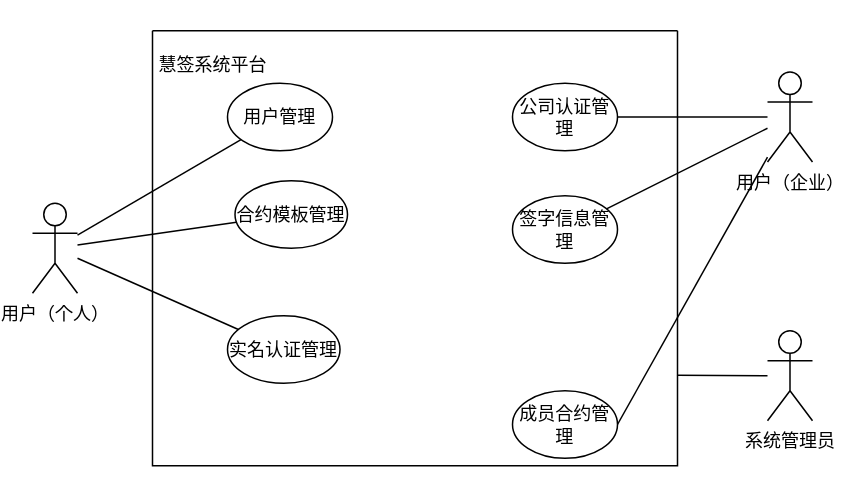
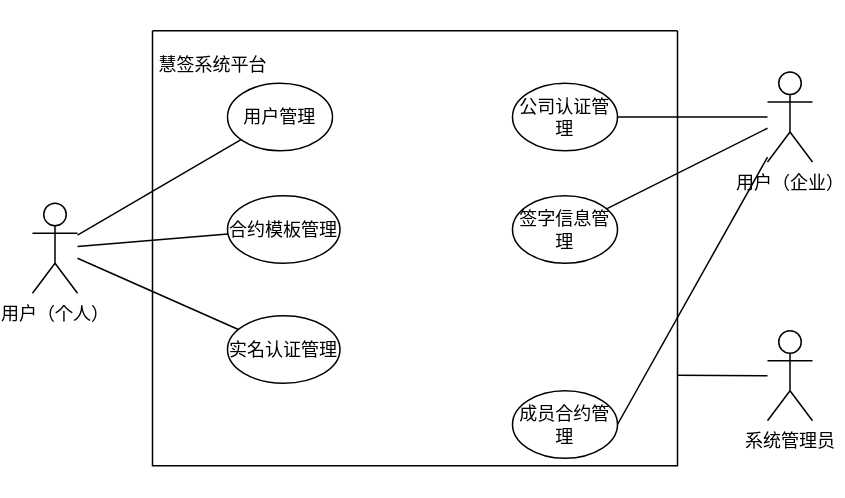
node "合约模板管理": moved (291, 215) -> (284, 230)
